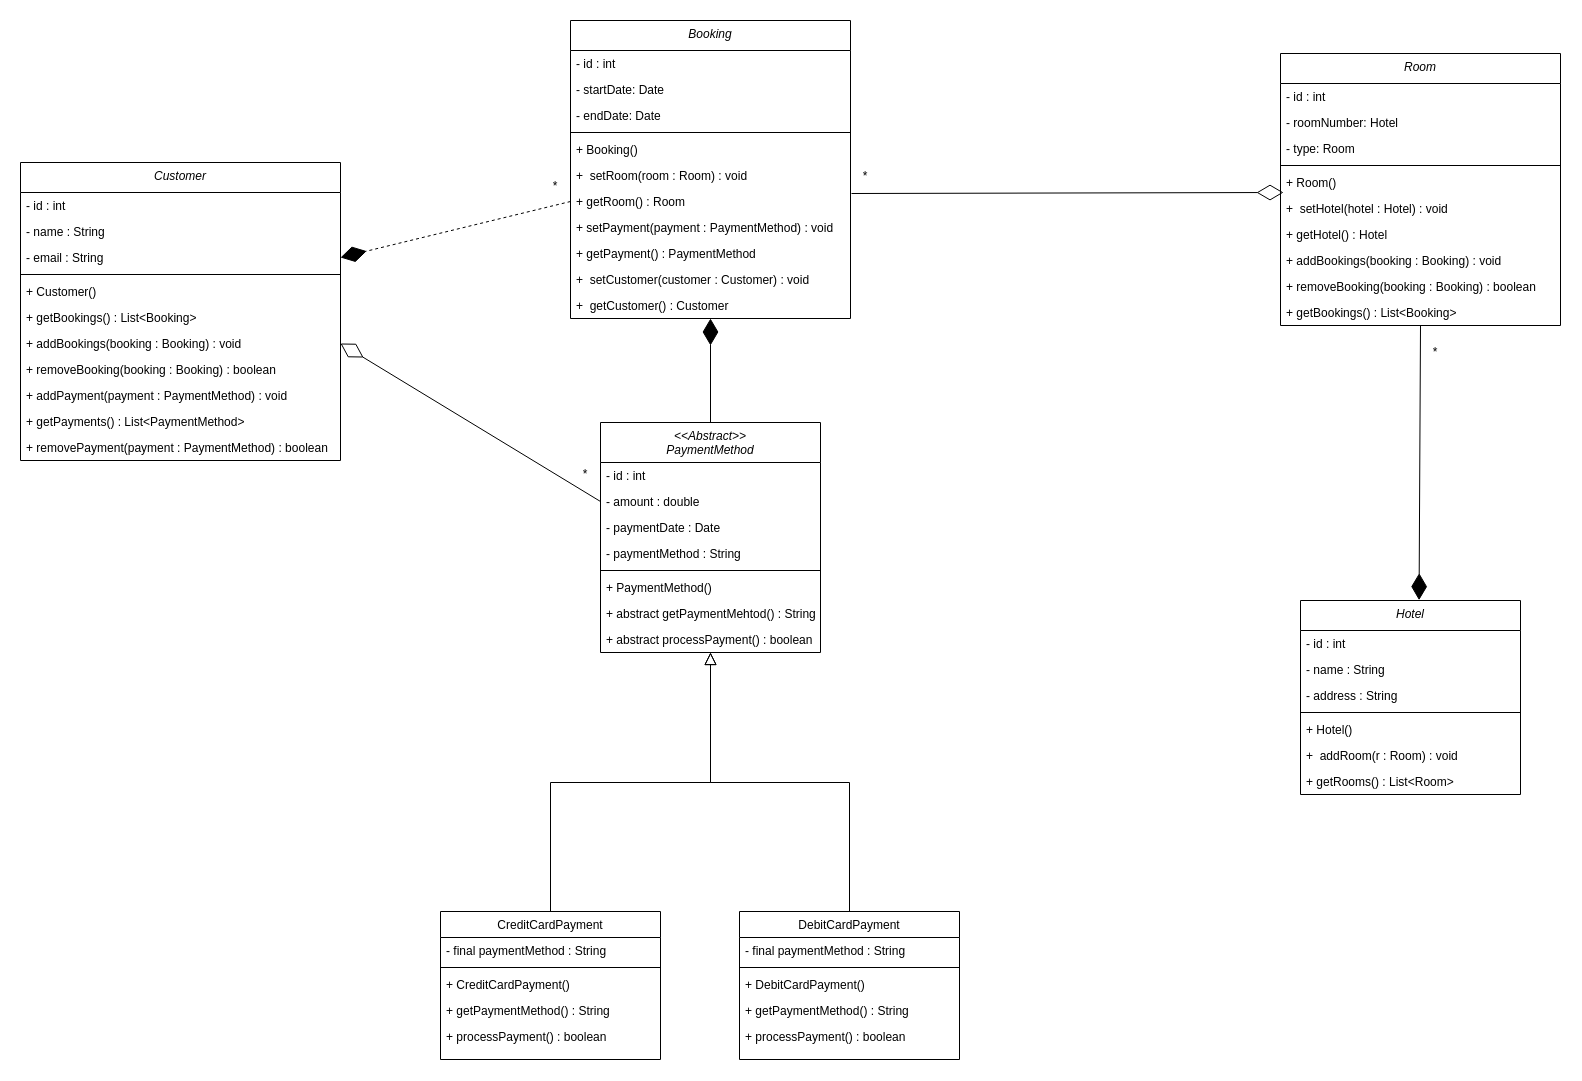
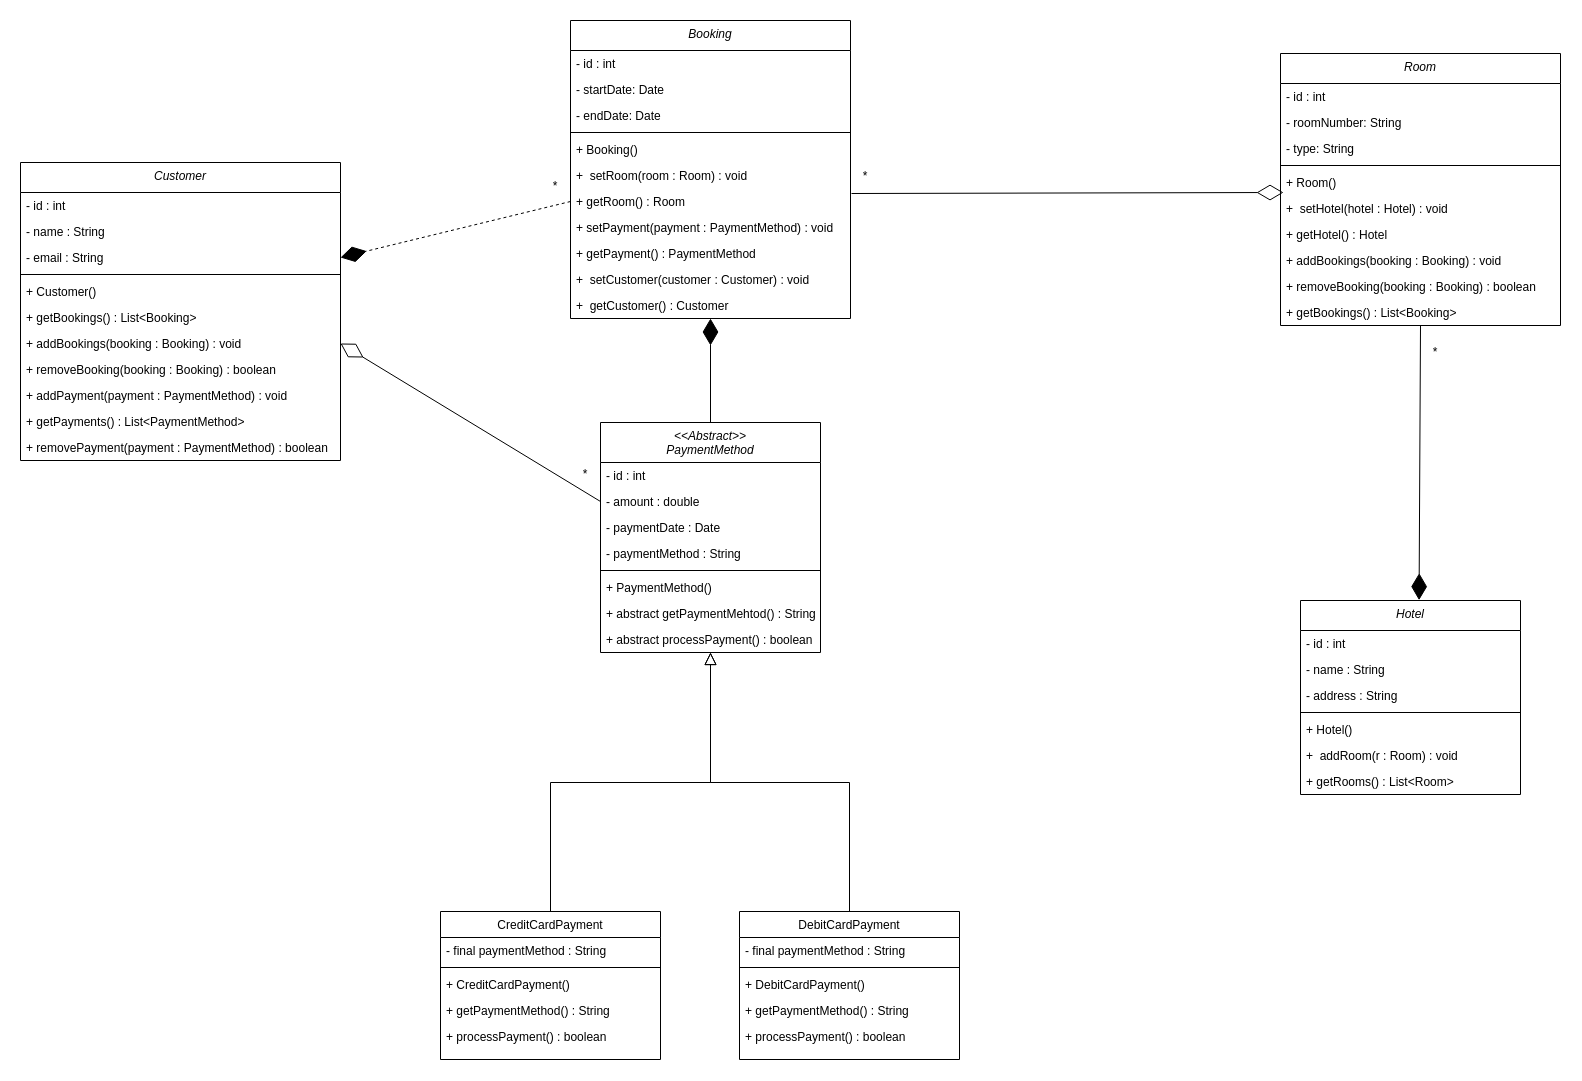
node "- roomNumber: Hotel": label "- roomNumber: Hotel" -> "- roomNumber: String"
node "- type: Room": label "- type: Room" -> "- type: String"
